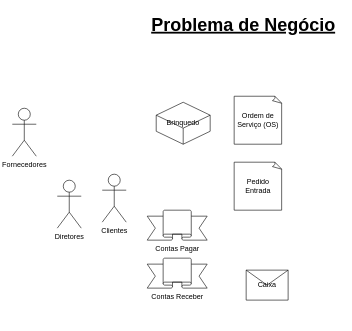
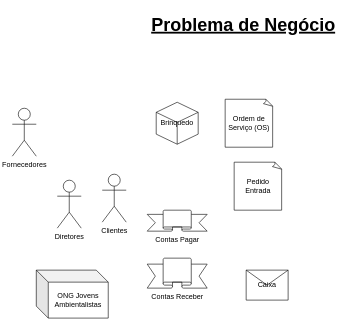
node "Ordem de Serviço (OS)": moved (258, 120) -> (249, 123)
node "Brinquedo": size 54x42 -> 42x42
node "Contas Pagar": size 60x30 -> 60x21
node "ONG Jovens Ambientalistas": added
